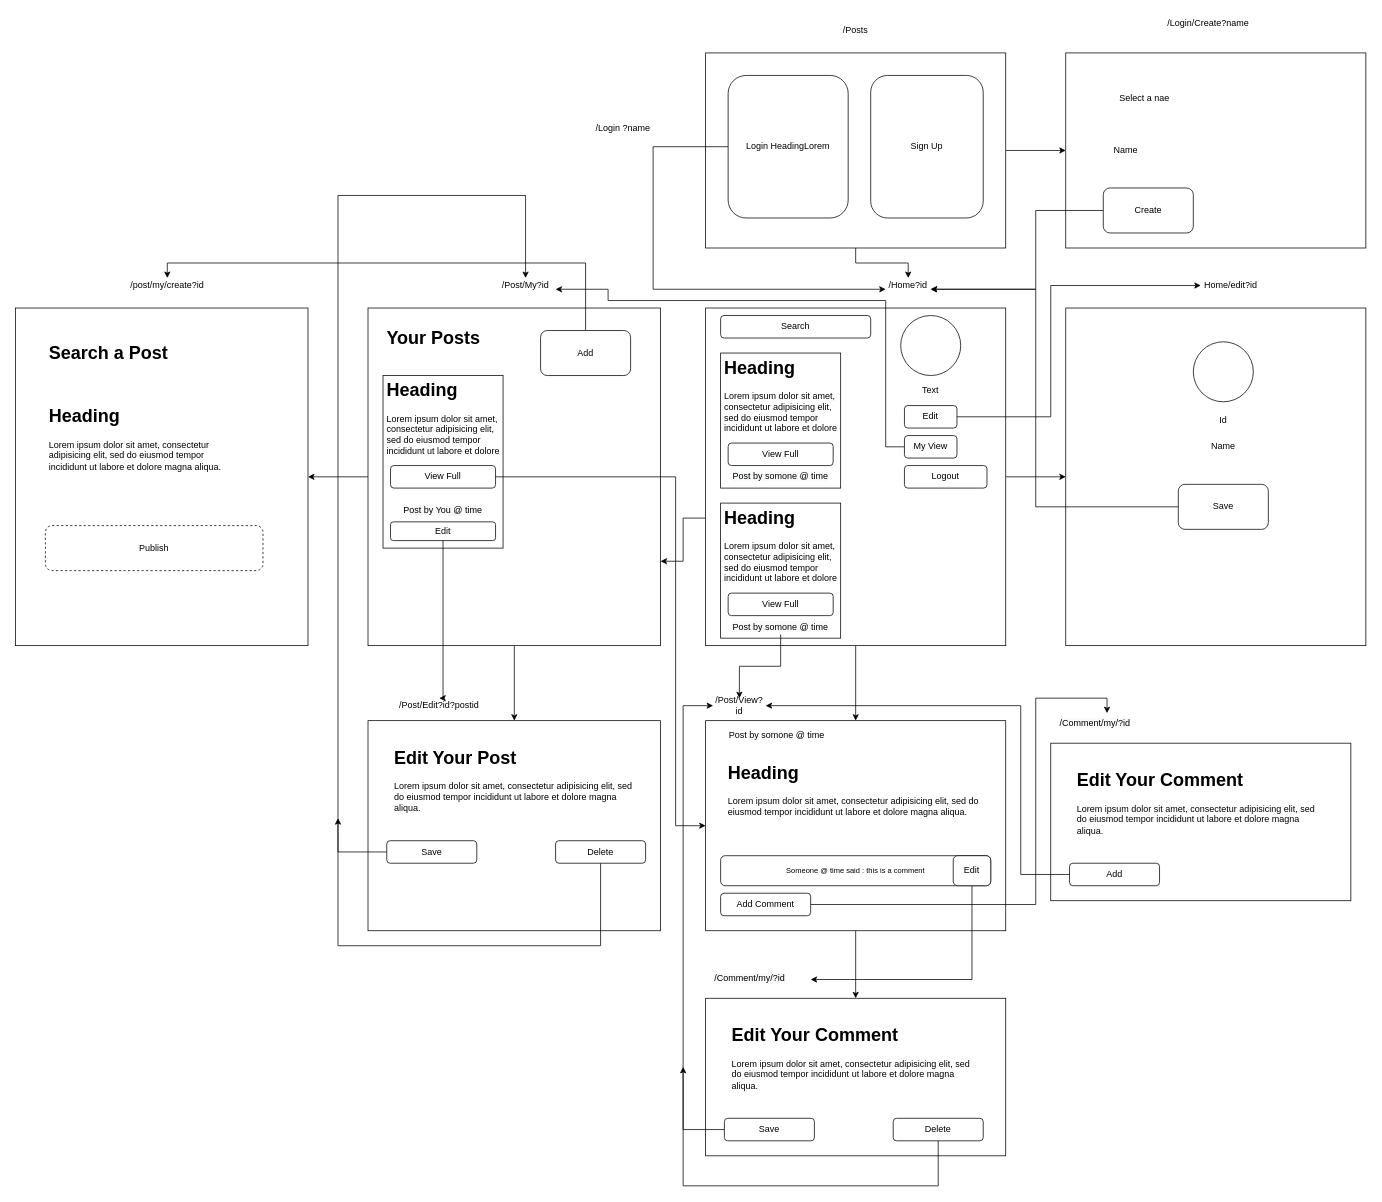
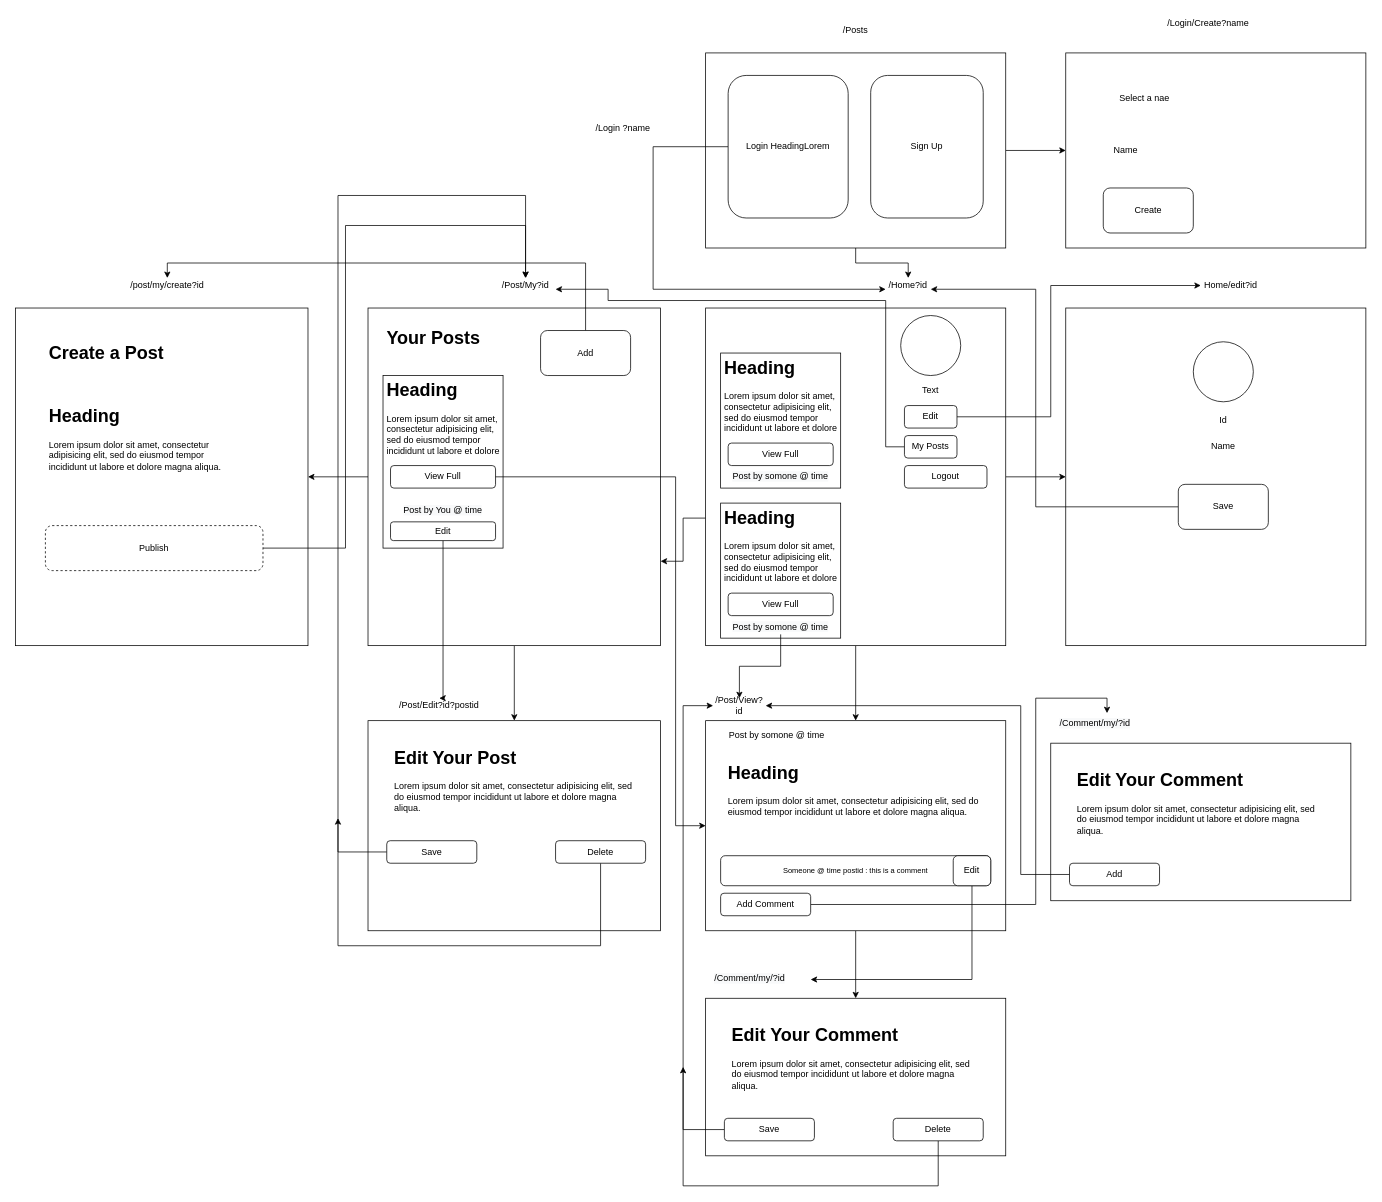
edge "Create" -> "/Home?id": removed
node "Search": removed
node "Search a Post": label "Search a Post" -> "Create a Post"
edge "Publish" -> "/Post/My?id": added
node "My View": label "My View" -> "My Posts"
node "Someone @ time said : this is a comment": label "Someone @ time said : this is a comment" -> "Someone @ time postid : this is a comment"
